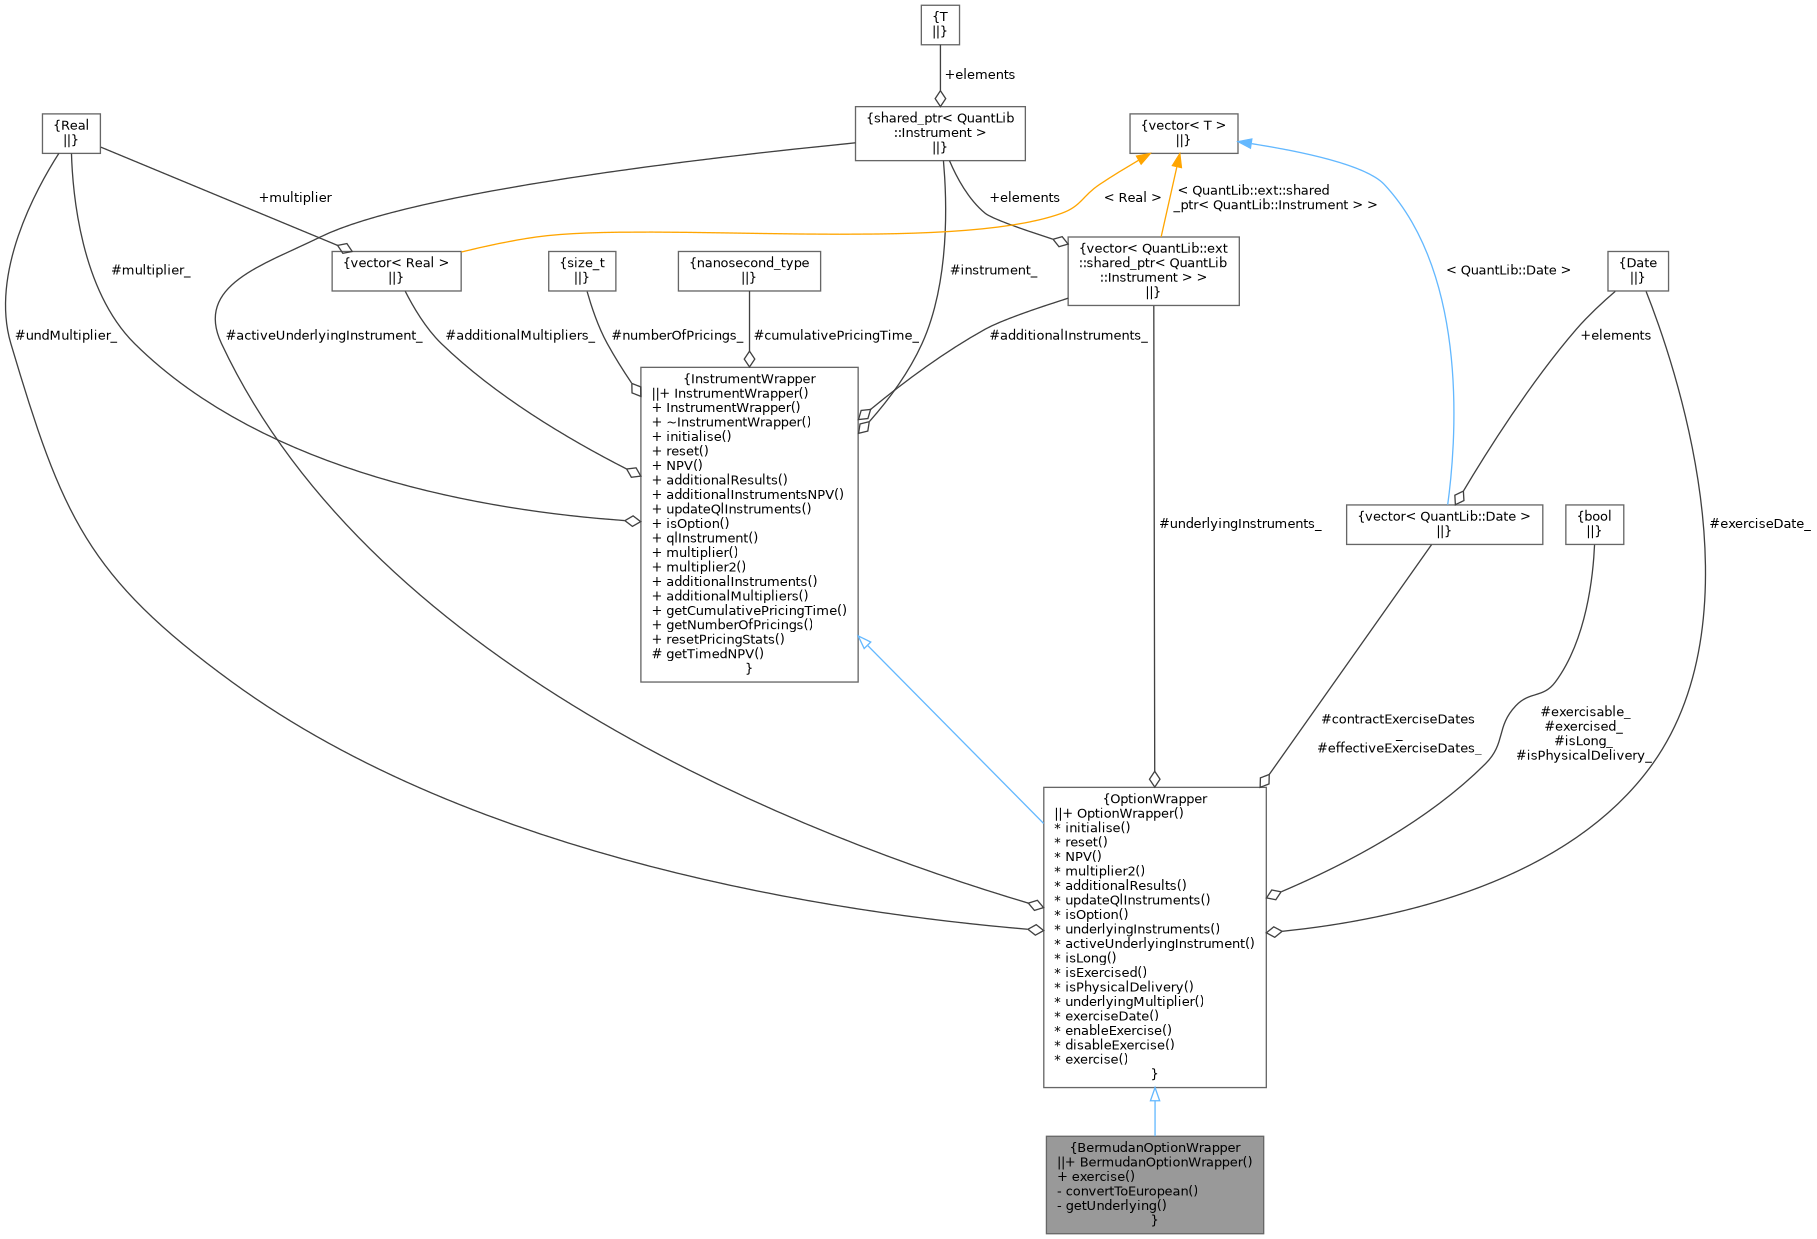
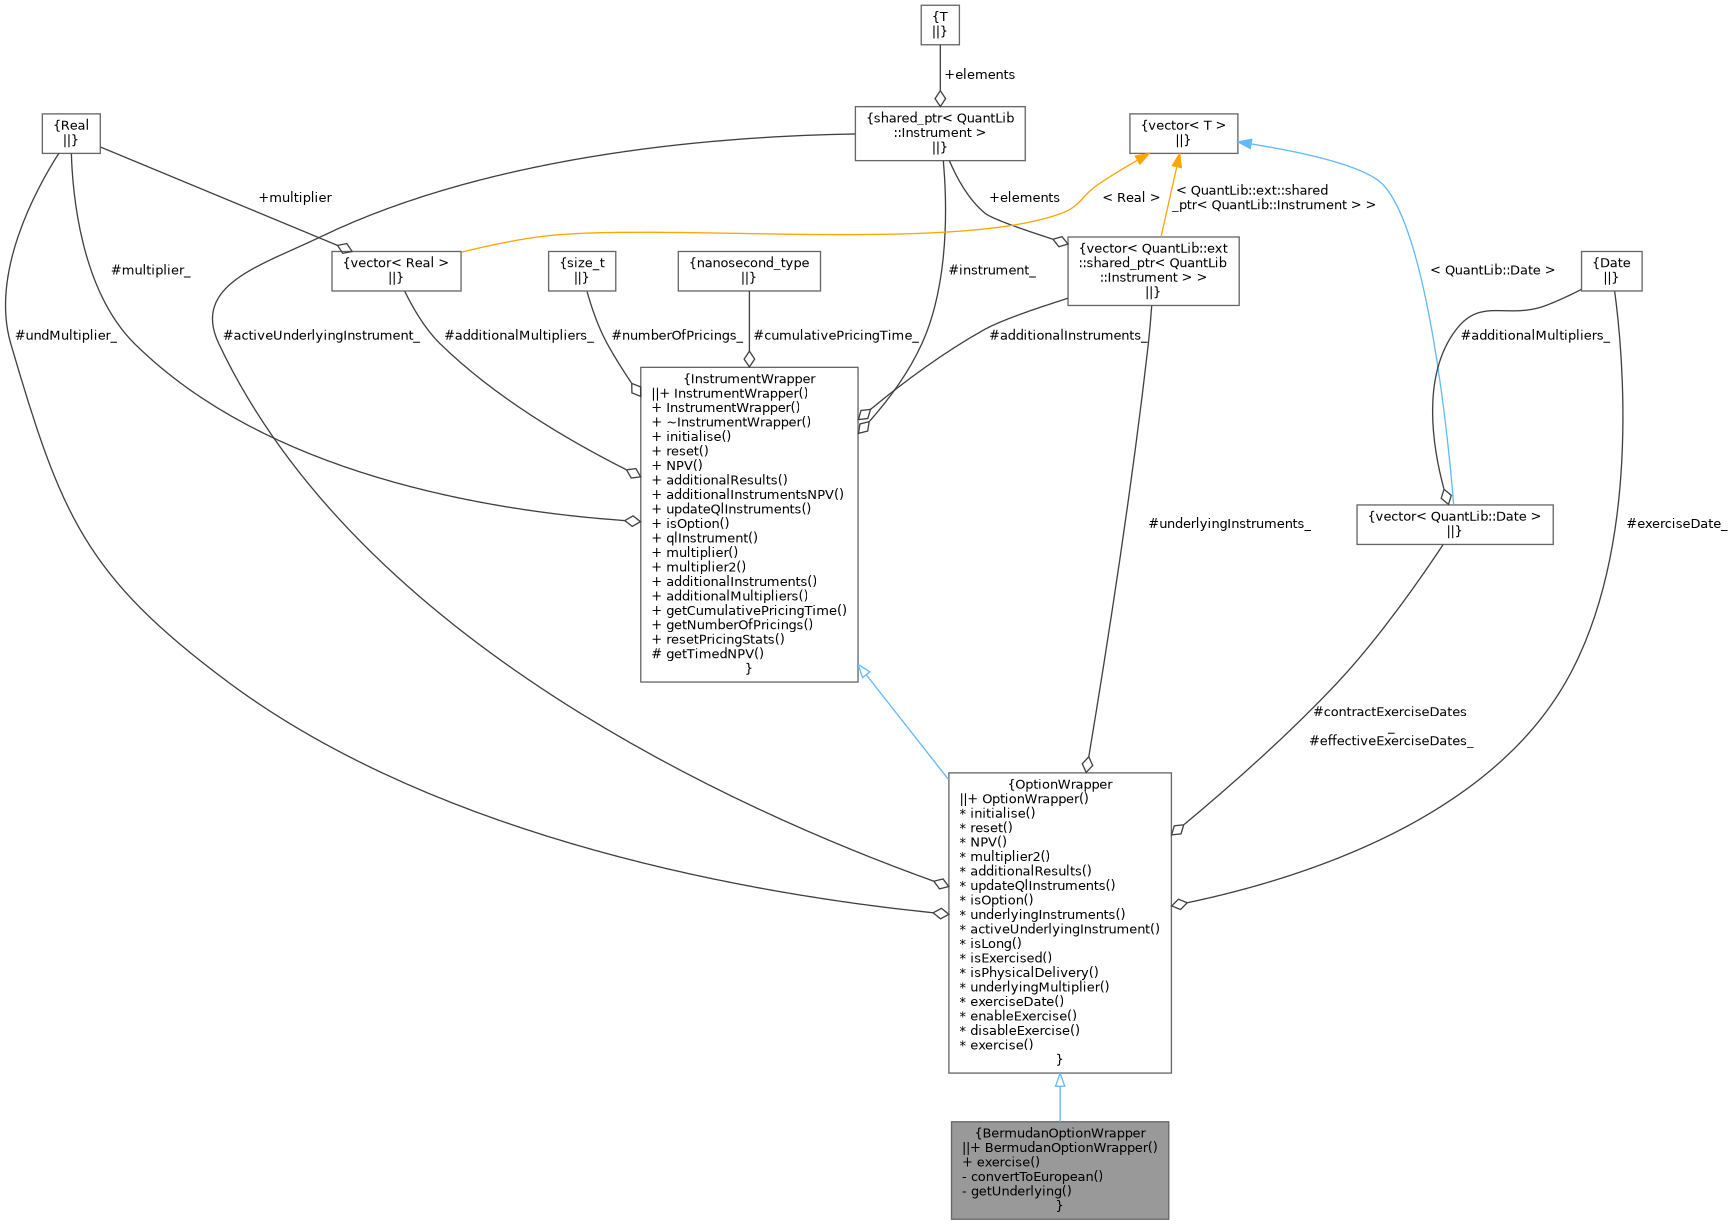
edge "{Date ||}" -> "{vector< QuantLib::Date > ||}": label " +elements" -> " #additionalMultipliers_"
node "{bool ||}": removed
